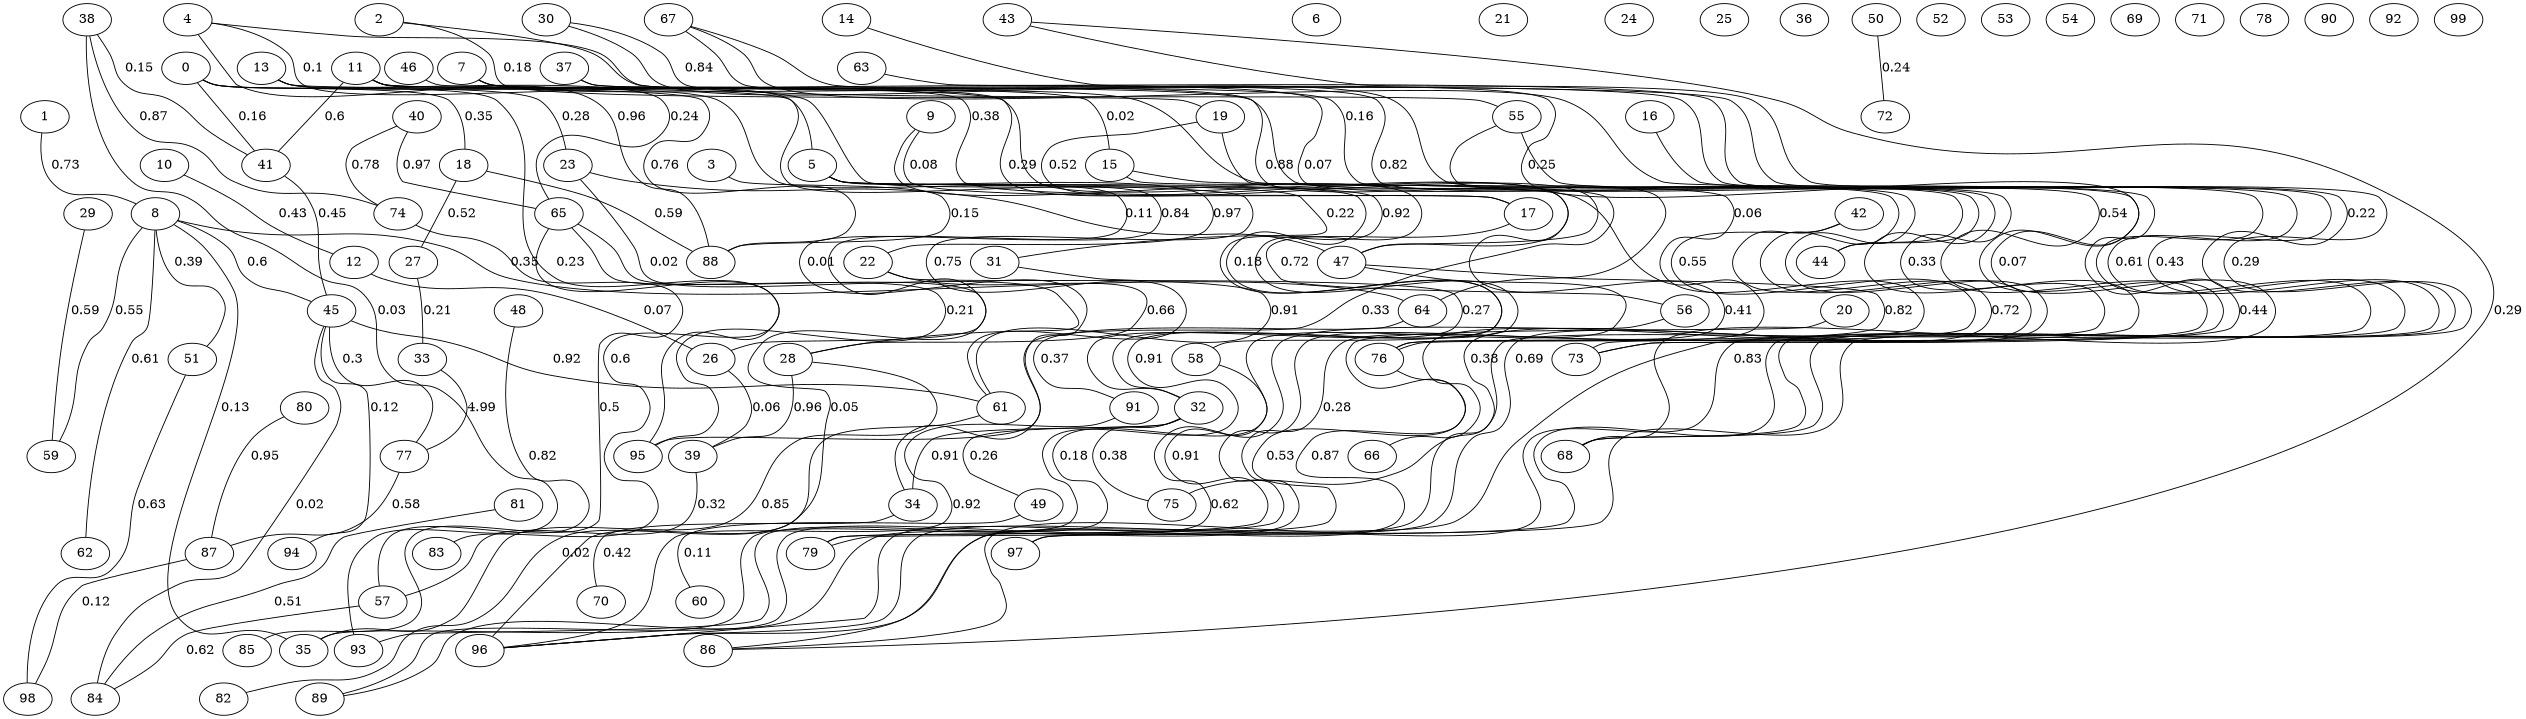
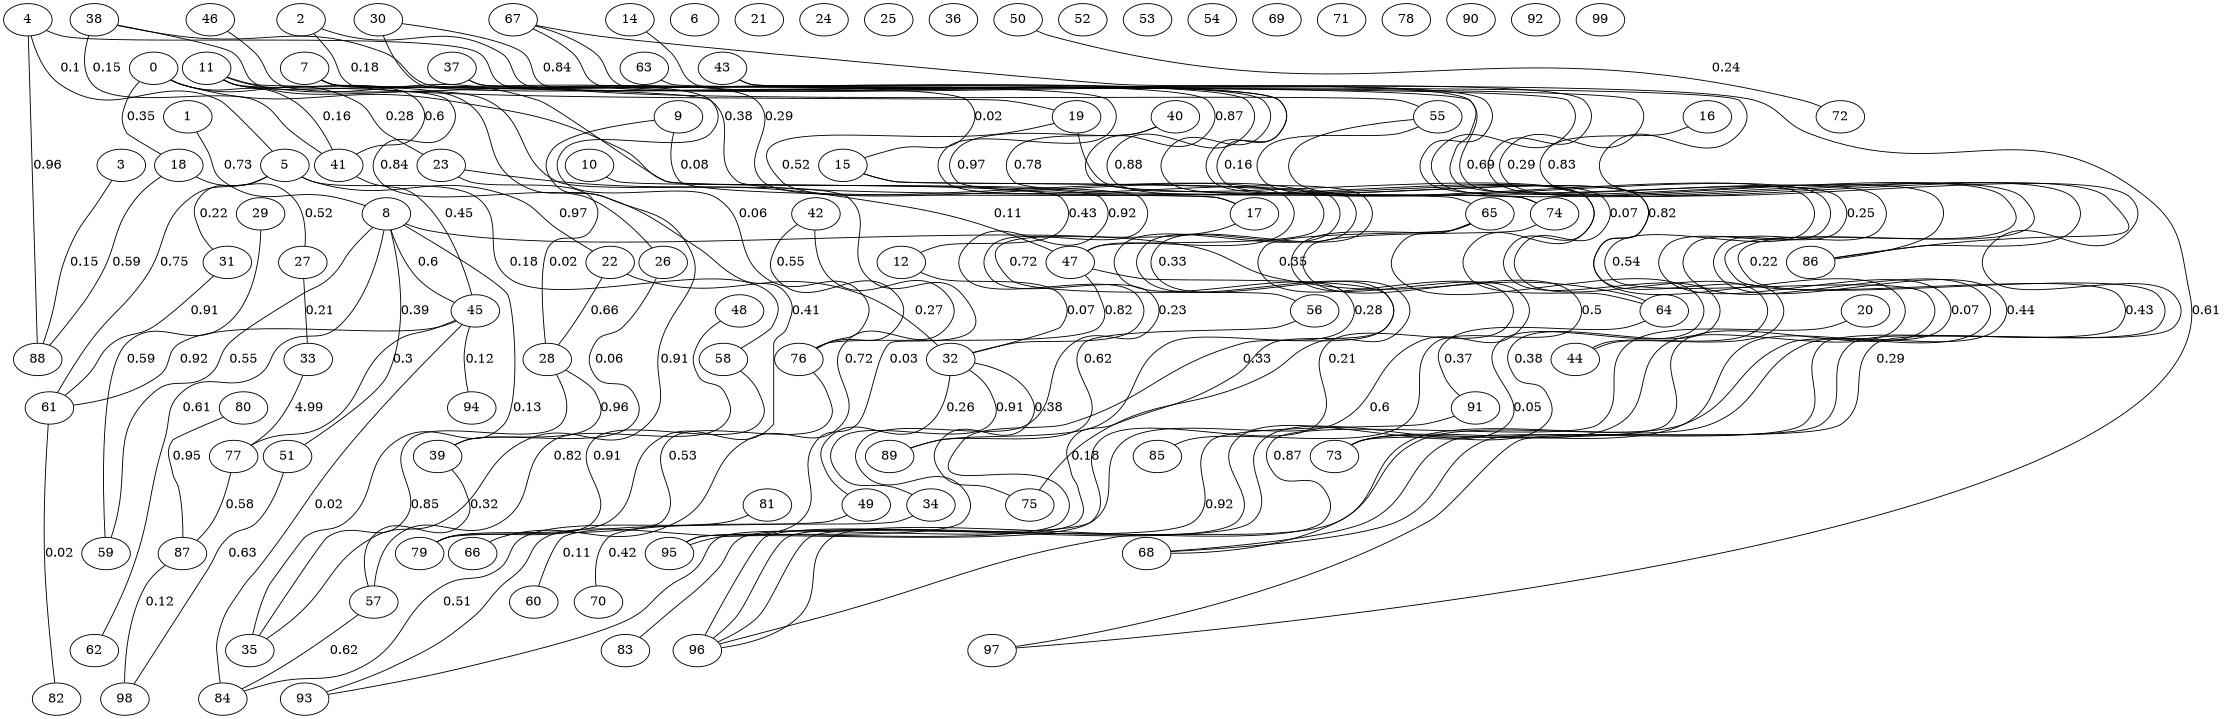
node "13": removed
edge "12" -- "26": now "12" -- "32"
